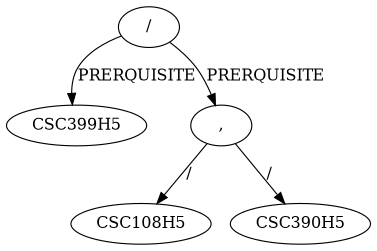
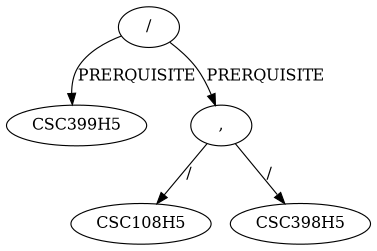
node "CSC390H5": label "CSC390H5" -> "CSC398H5"
